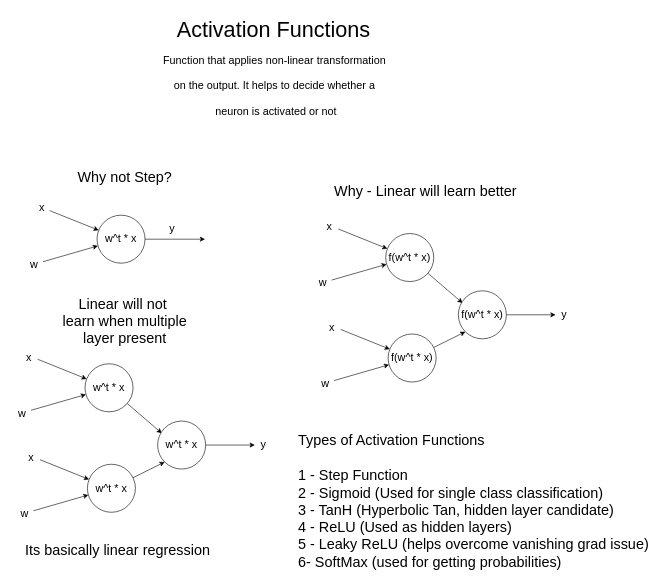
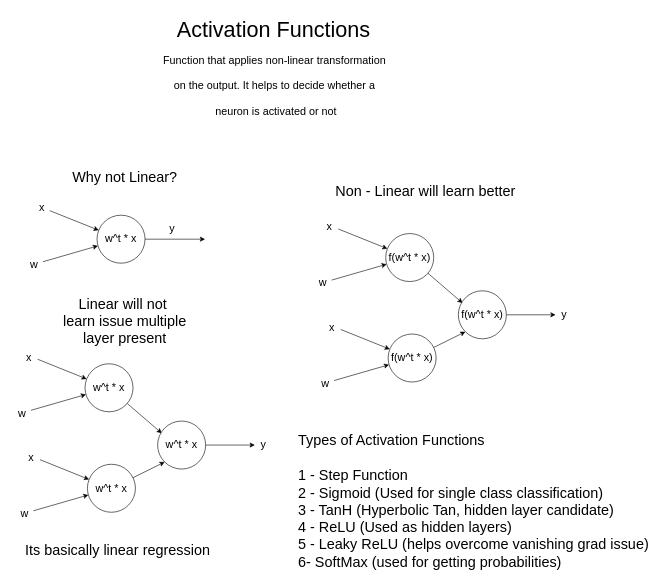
node "Why not Step?": label "Why not Step?" -> "Why not Linear?"
node "Why - Linear will learn better": label "Why - Linear will learn better" -> "Non - Linear will learn better"
node "Linear will not learn when multiple layer present": label "Linear will not learn when multiple layer present" -> "Linear will not learn issue multiple layer present"
